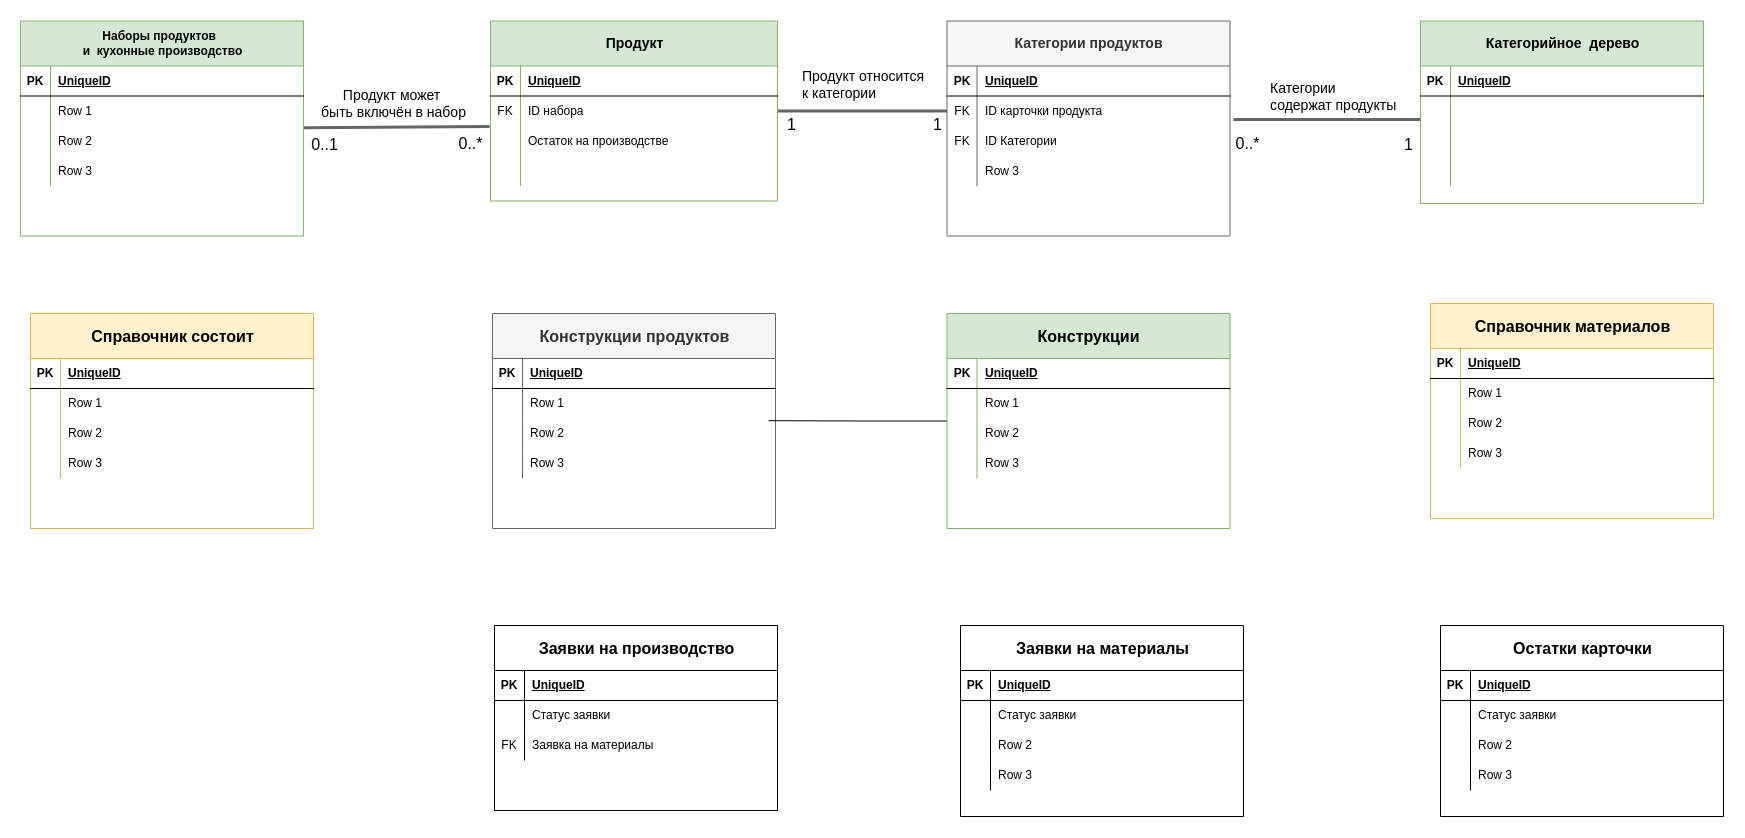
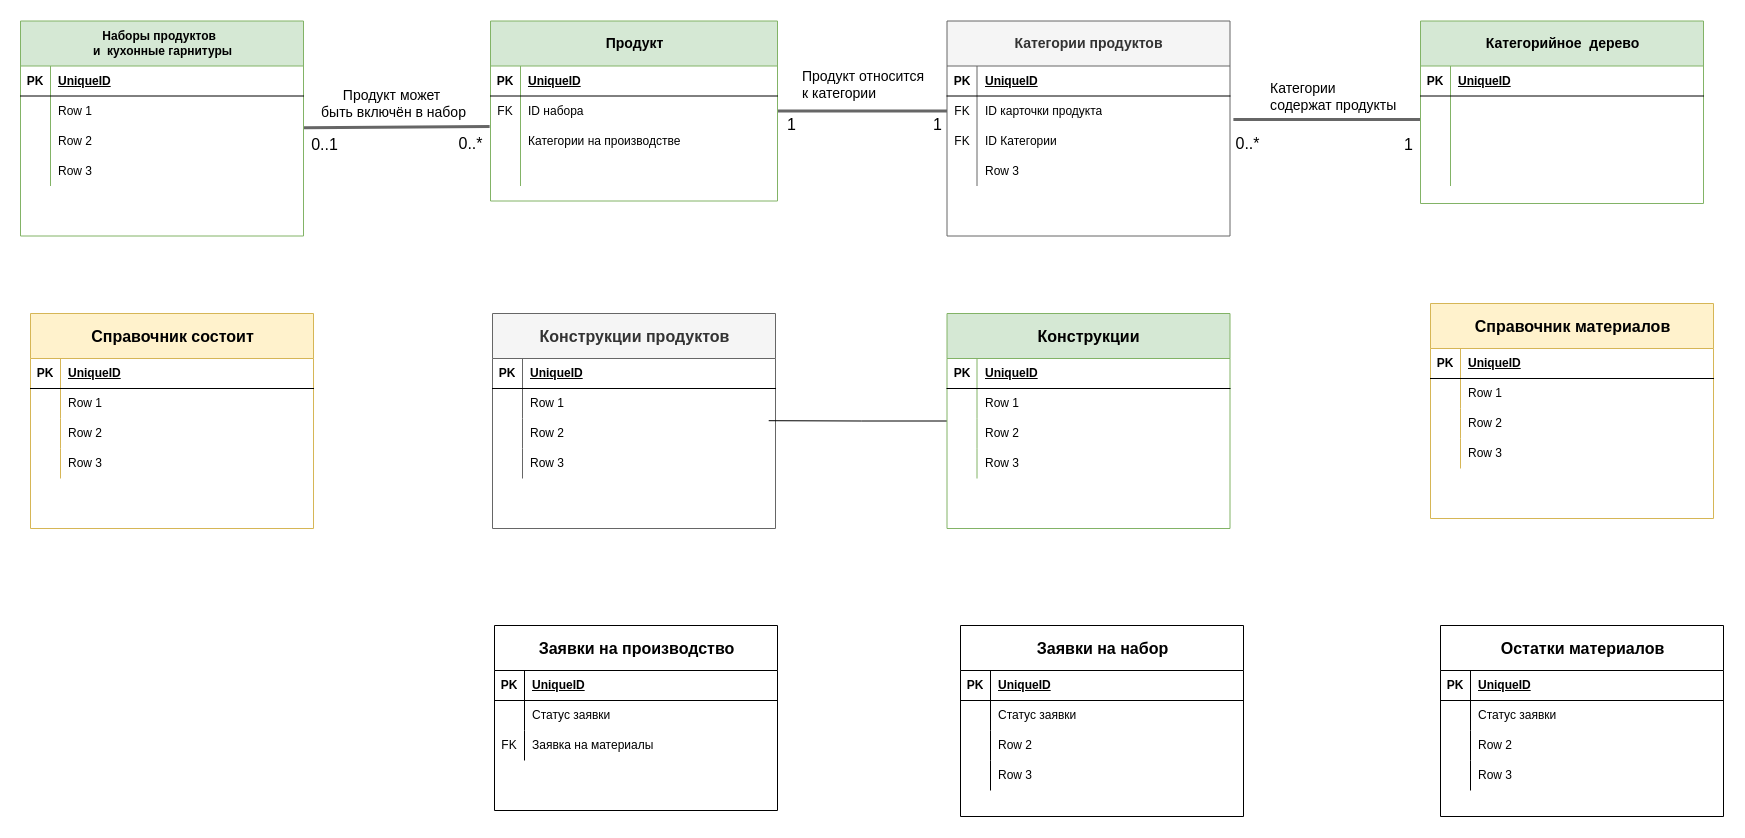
node "Наборы продуктов и кухонные производство": label "Наборы продуктов и кухонные производство" -> "Наборы продуктов и кухонные гарнитуры"
node "Остаток на производстве": label "Остаток на производстве" -> "Категории на производстве"
node "Заявки на материалы": label "Заявки на материалы" -> "Заявки на набор"
node "Остатки карточки": label "Остатки карточки" -> "Остатки материалов"
